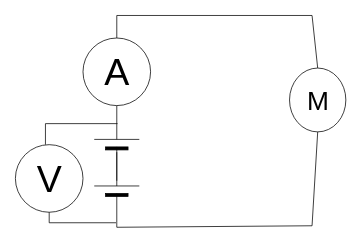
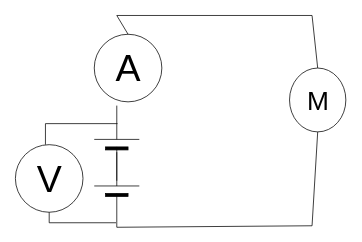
node "A": moved (117, 72) -> (128, 68)
